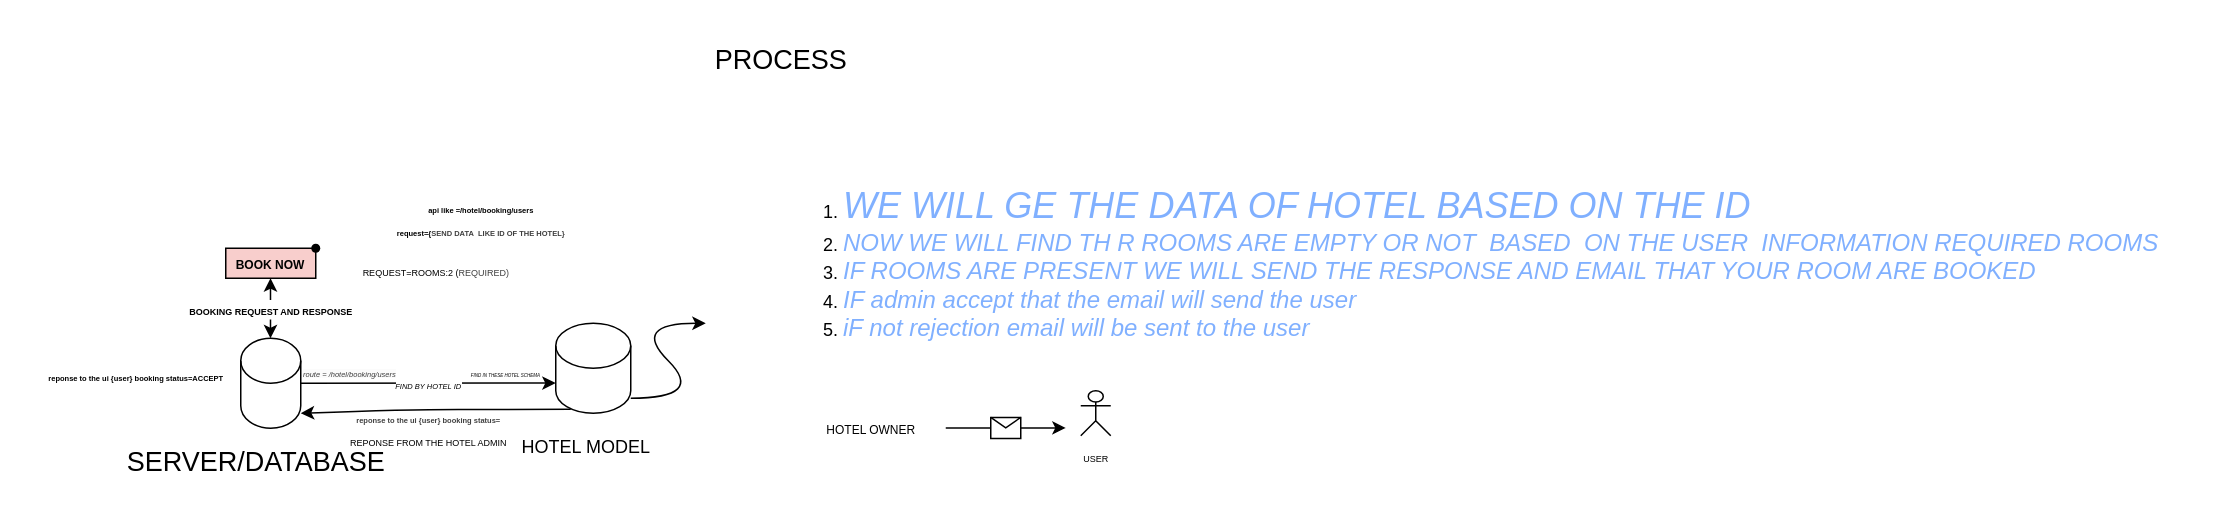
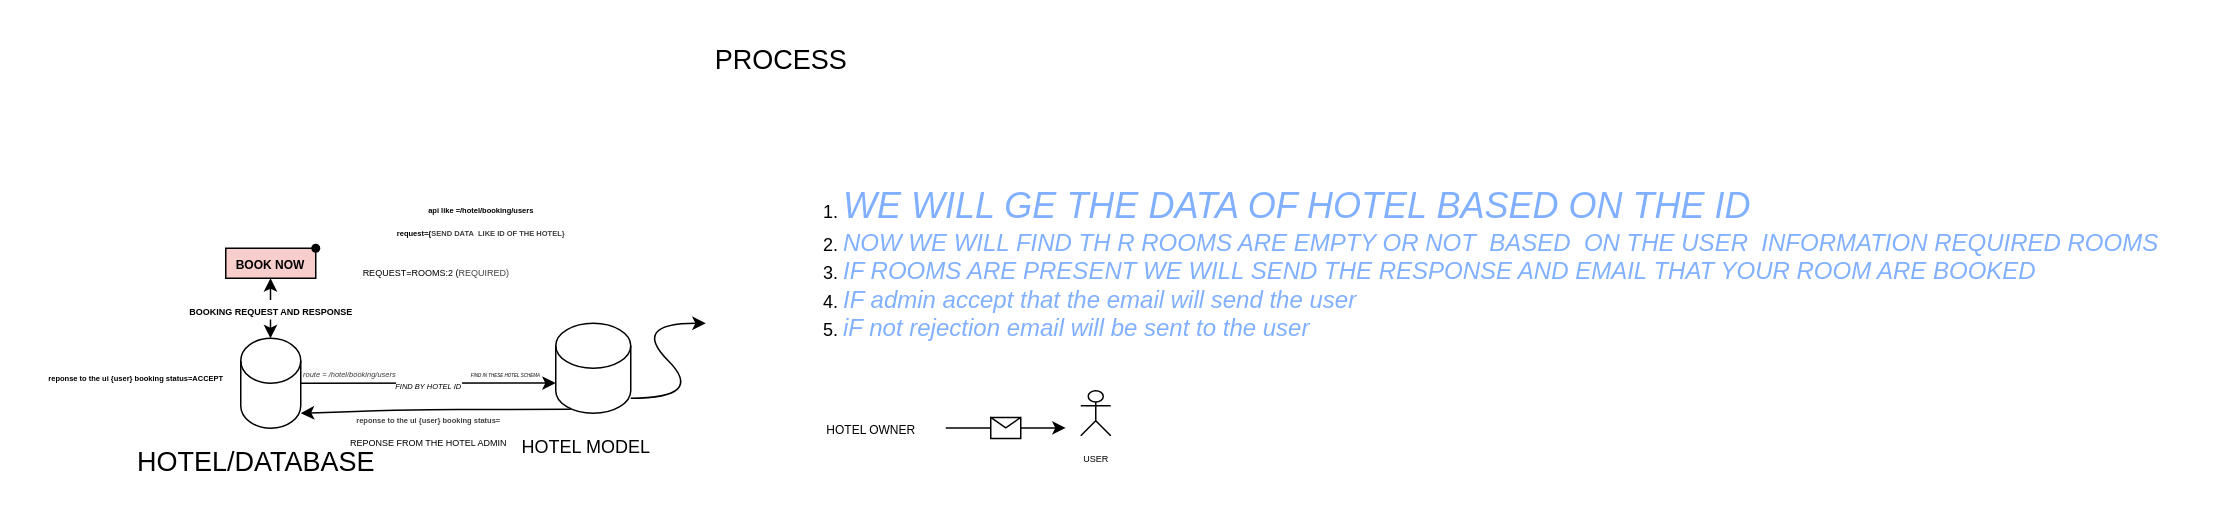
node "SERVER/DATABASE": label "SERVER/DATABASE" -> "HOTEL/DATABASE"
